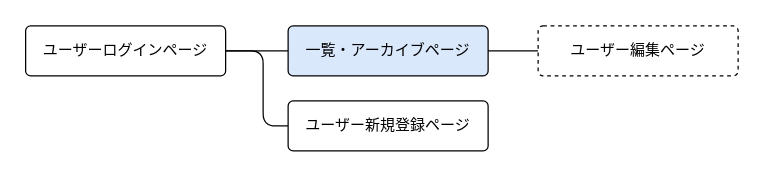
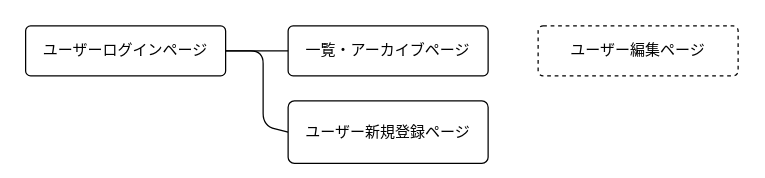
node "一覧・アーカイブページ": fillcolor #dae8fc -> #ffffff
edge "一覧・アーカイブページ" -- "ユーザー編集ページ": removed
node "ユーザー新規登録ページ": size 200x50 -> 200x63
